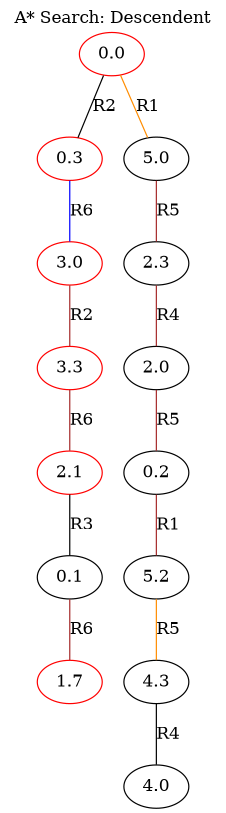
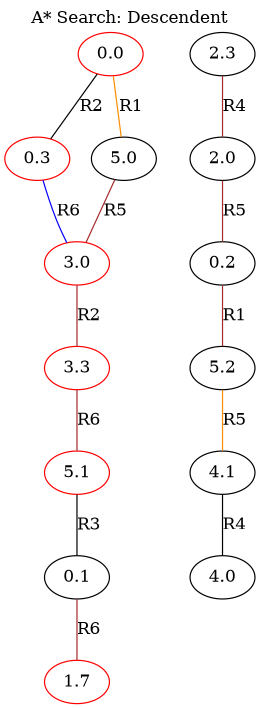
edge "5.0" -- "2.3": now "5.0" -- "3.0"
node "2.1": label "2.1" -> "5.1"
node "4.3": label "4.3" -> "4.1"
